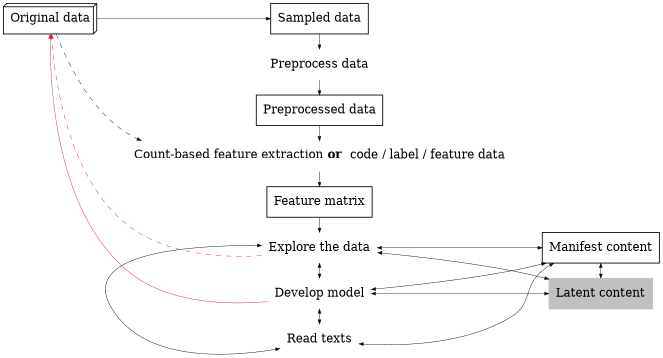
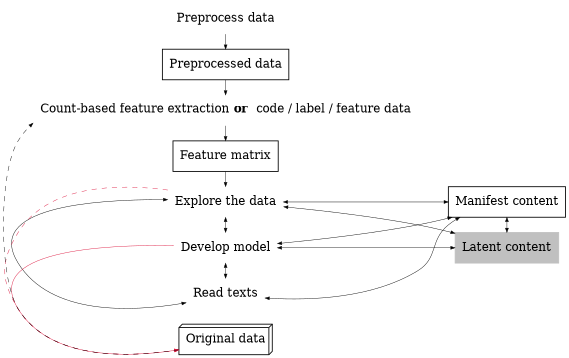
node "Sampled data": removed
